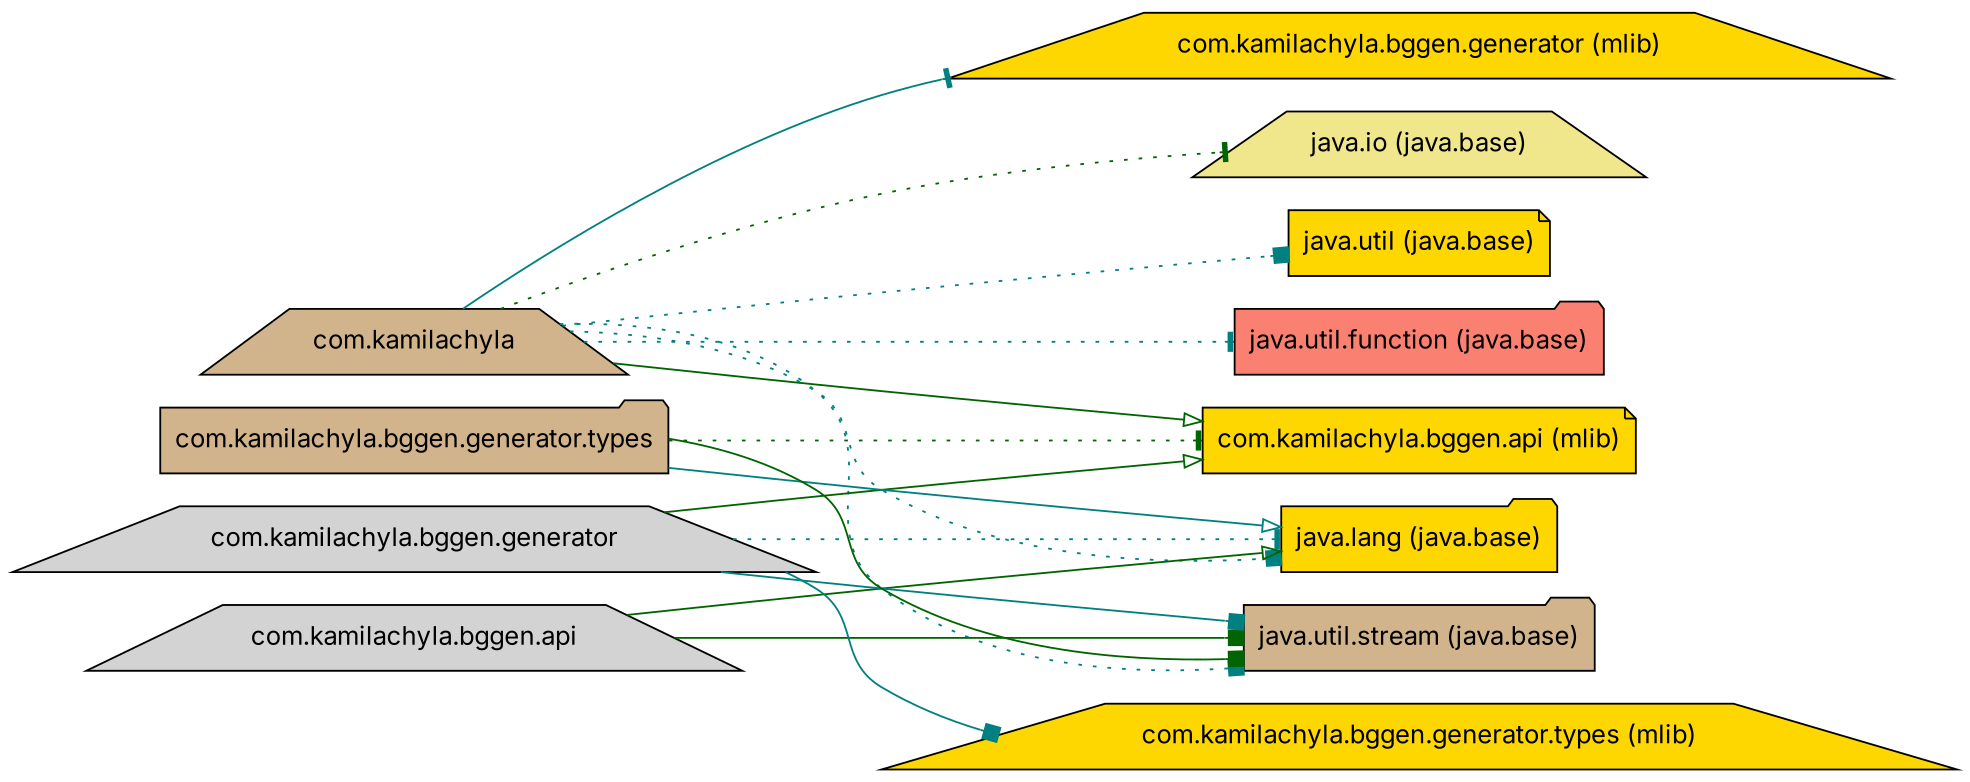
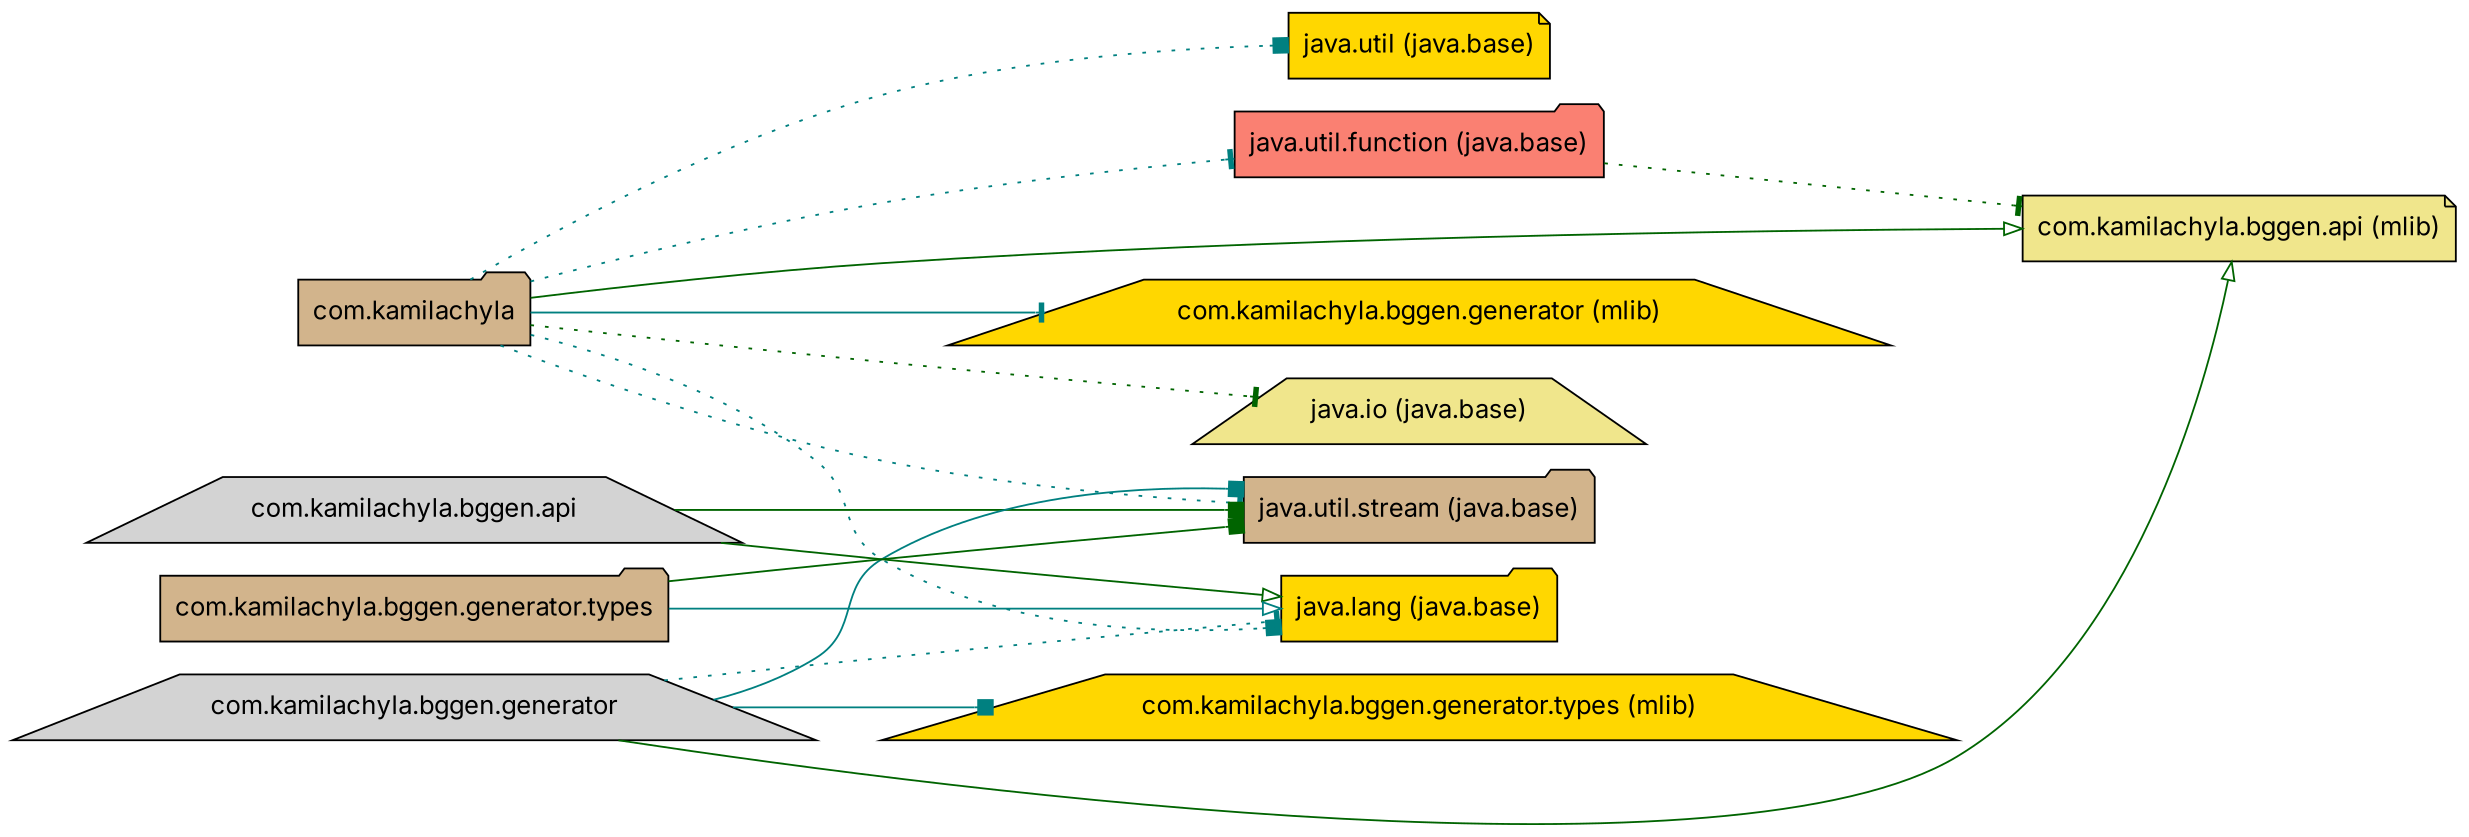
node "com.kamilachyla": shape trapezium -> folder
edge "com.kamilachyla.bggen.generator.types" -> "com.kamilachyla.bggen.api (mlib)": now "java.util.function (java.base)" -> "com.kamilachyla.bggen.api (mlib)"
node "com.kamilachyla.bggen.api (mlib)": fillcolor gold -> khaki
edge "com.kamilachyla" -> "java.util.stream (java.base)": arrowhead box -> tee
